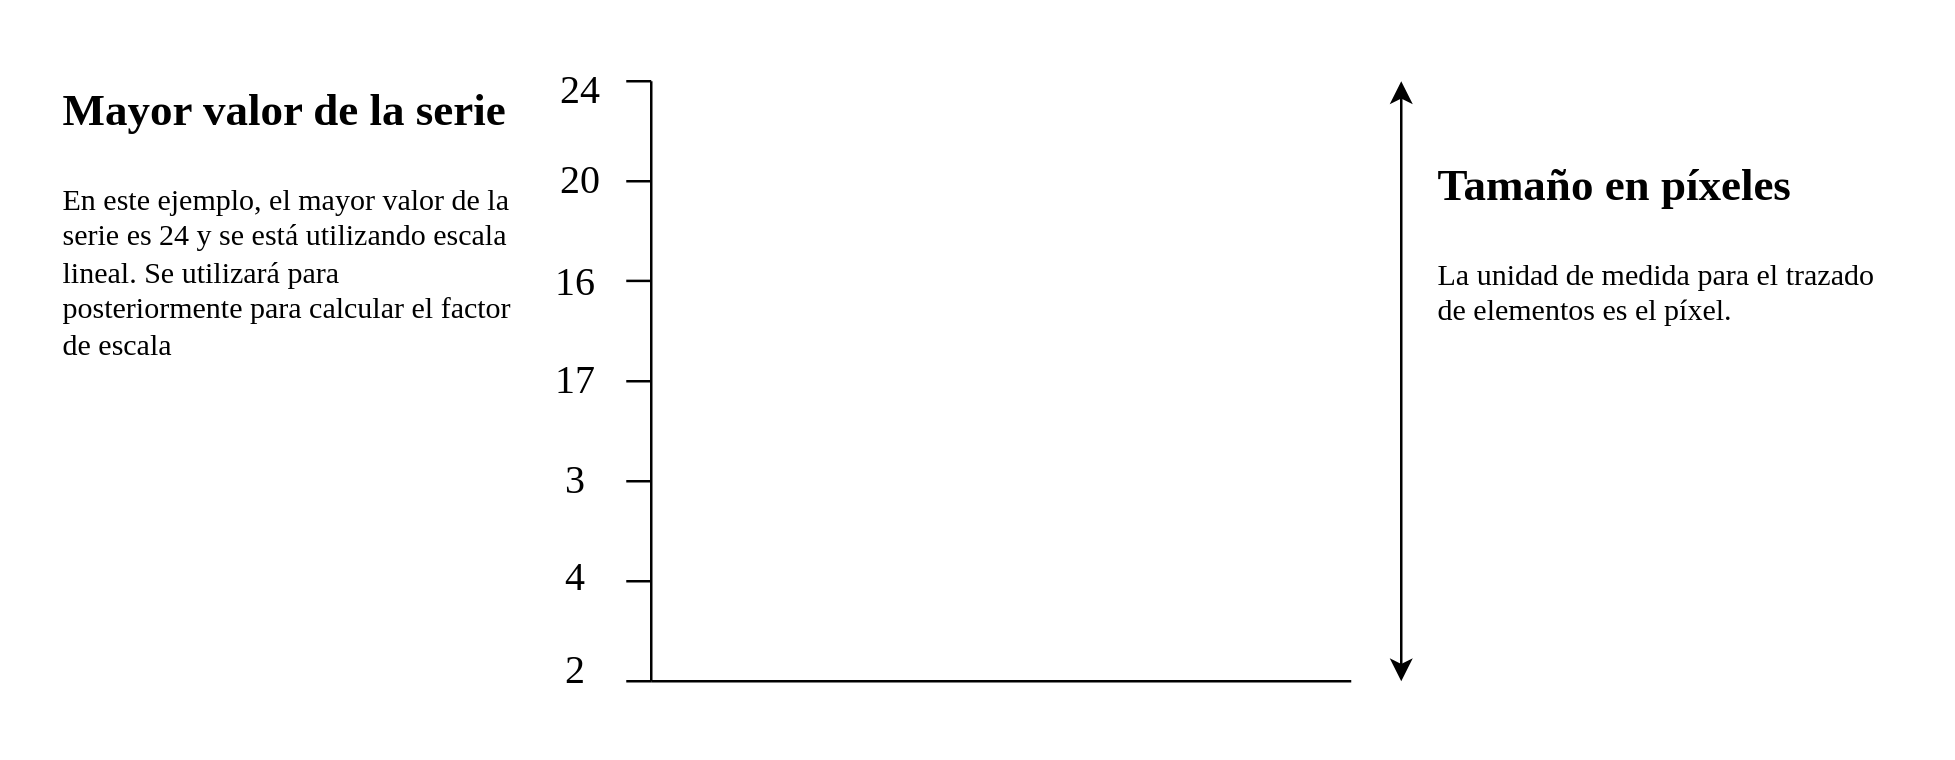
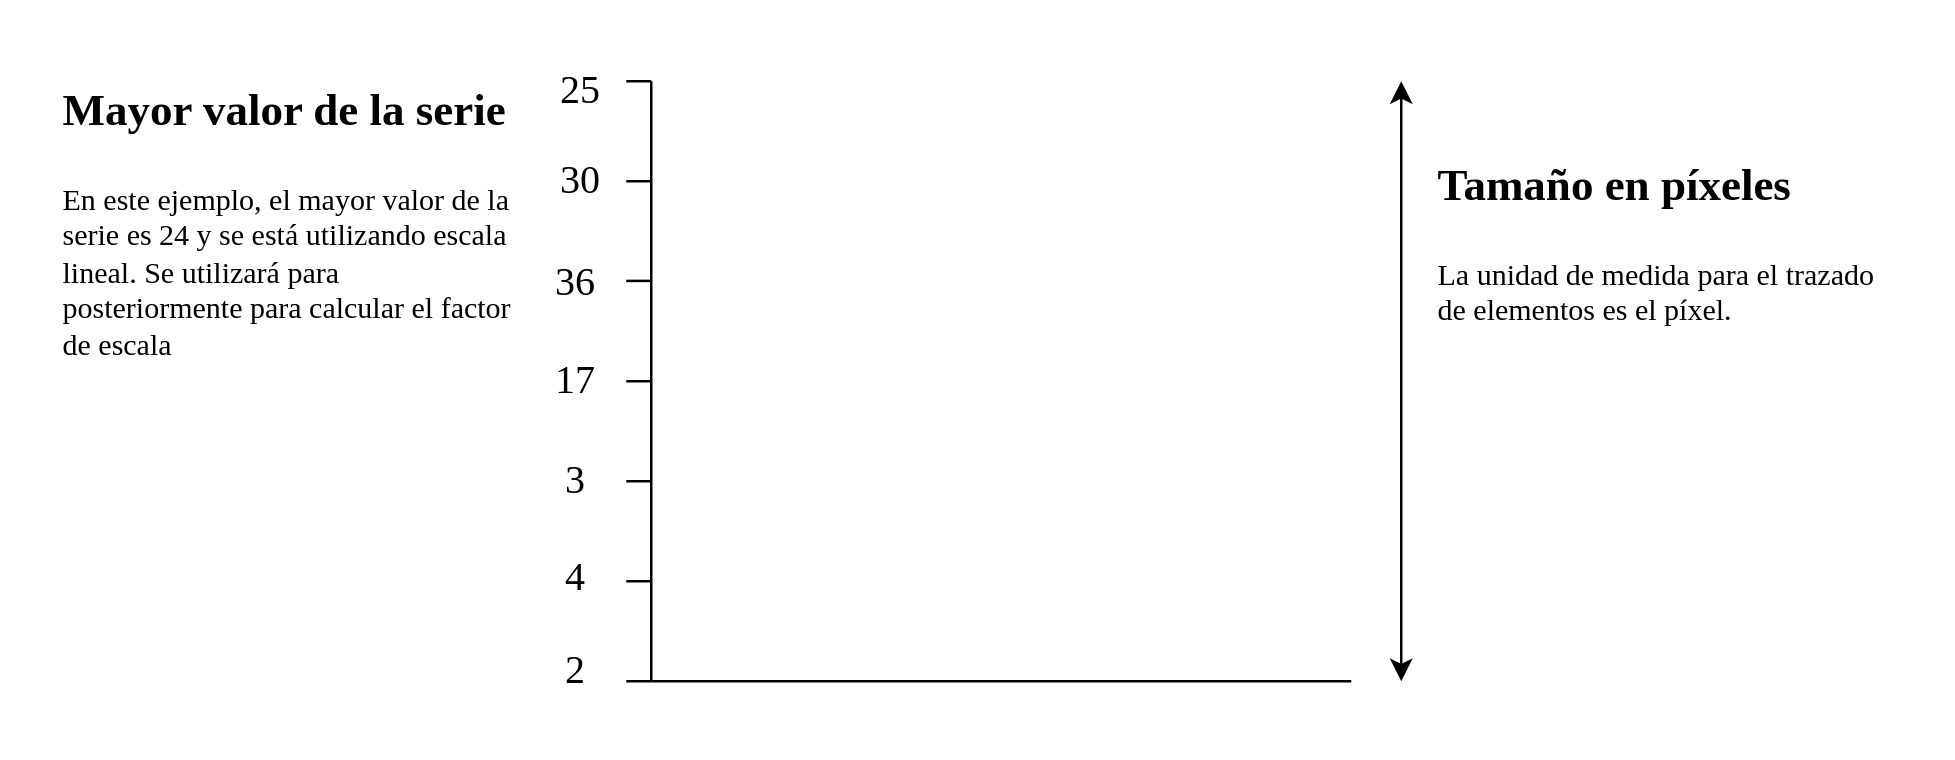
node "24": label "24" -> "25"
node "20": label "20" -> "30"
node "16": label "16" -> "36"
